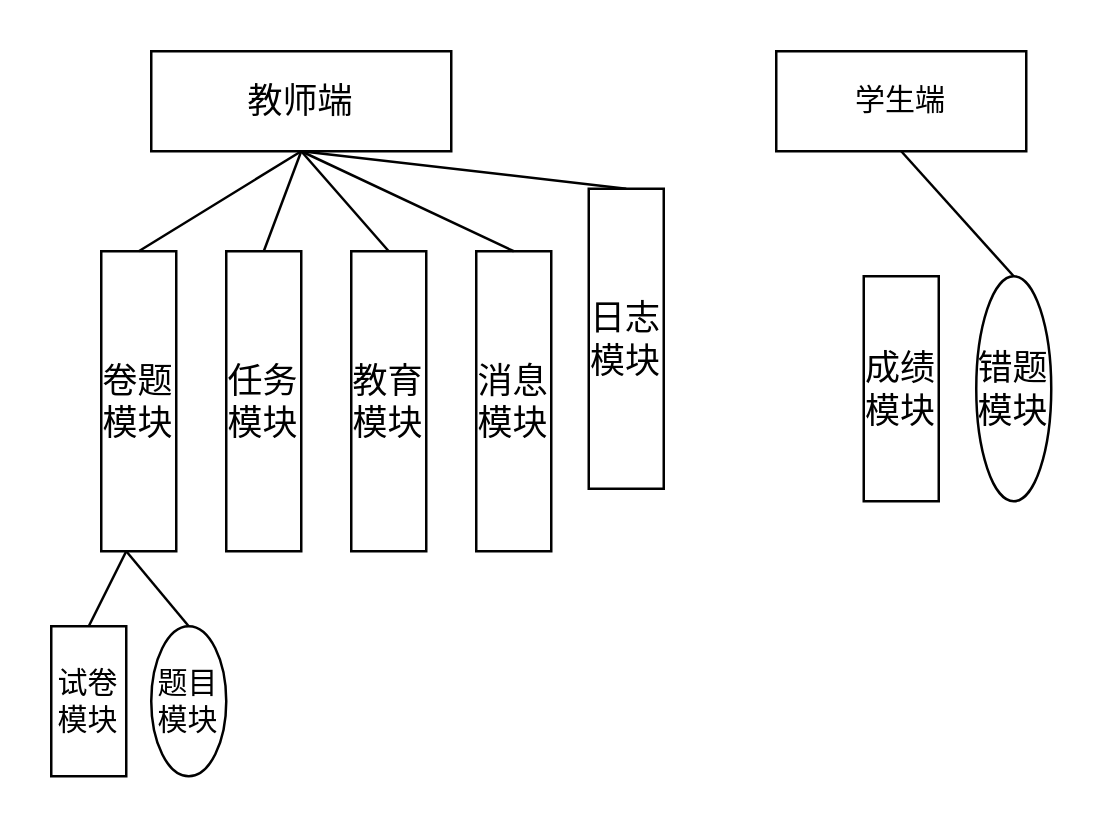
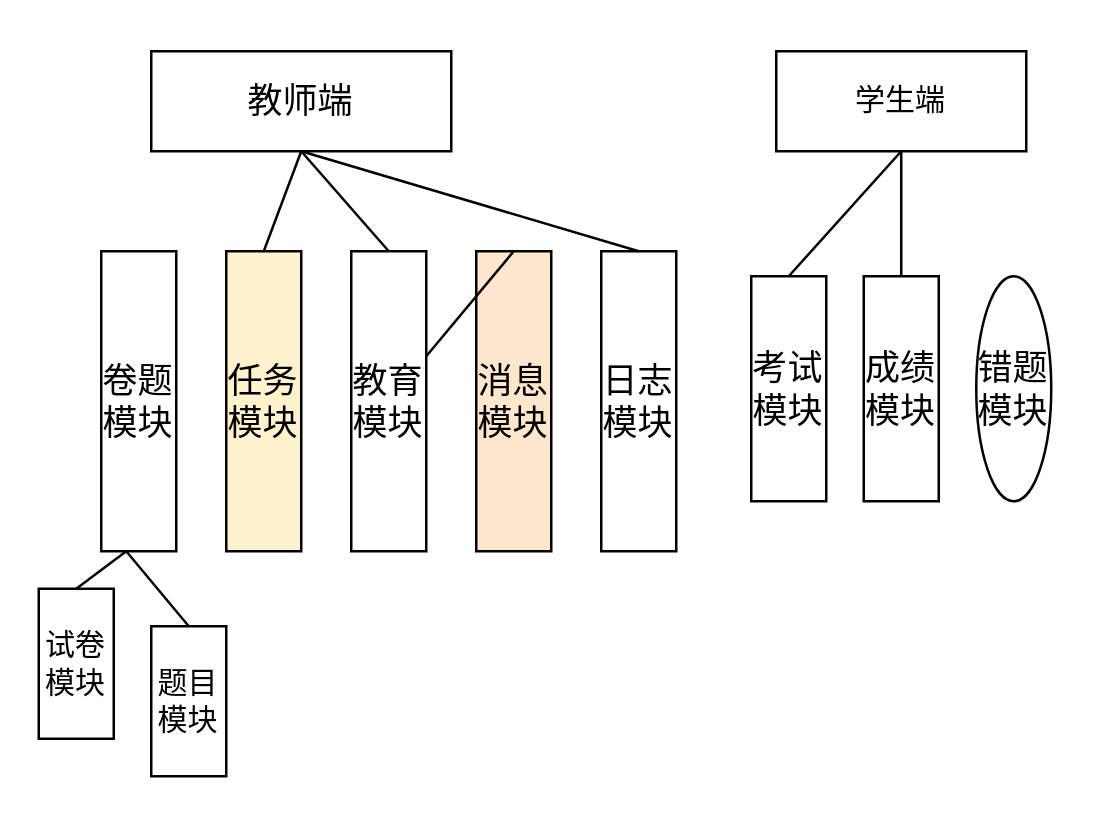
edge "教师端" -- "卷题模块": removed
edge "教师端" -- "消息模块": now "教育模块" -- "消息模块"
edge "学生端" -- "错题模块": removed
edge "学生端" -- "考试模块": added
edge "学生端" -- "成绩模块": added
node "日志模块": moved (626, 339) -> (639, 401)
node "考试模块": added
node "任务模块": fillcolor #ffffff -> #fff2cc
node "消息模块": fillcolor #ffffff -> #ffe6cc
node "试卷模块": moved (89, 701) -> (76, 664)
node "题目模块": shape ellipse -> rectangle
